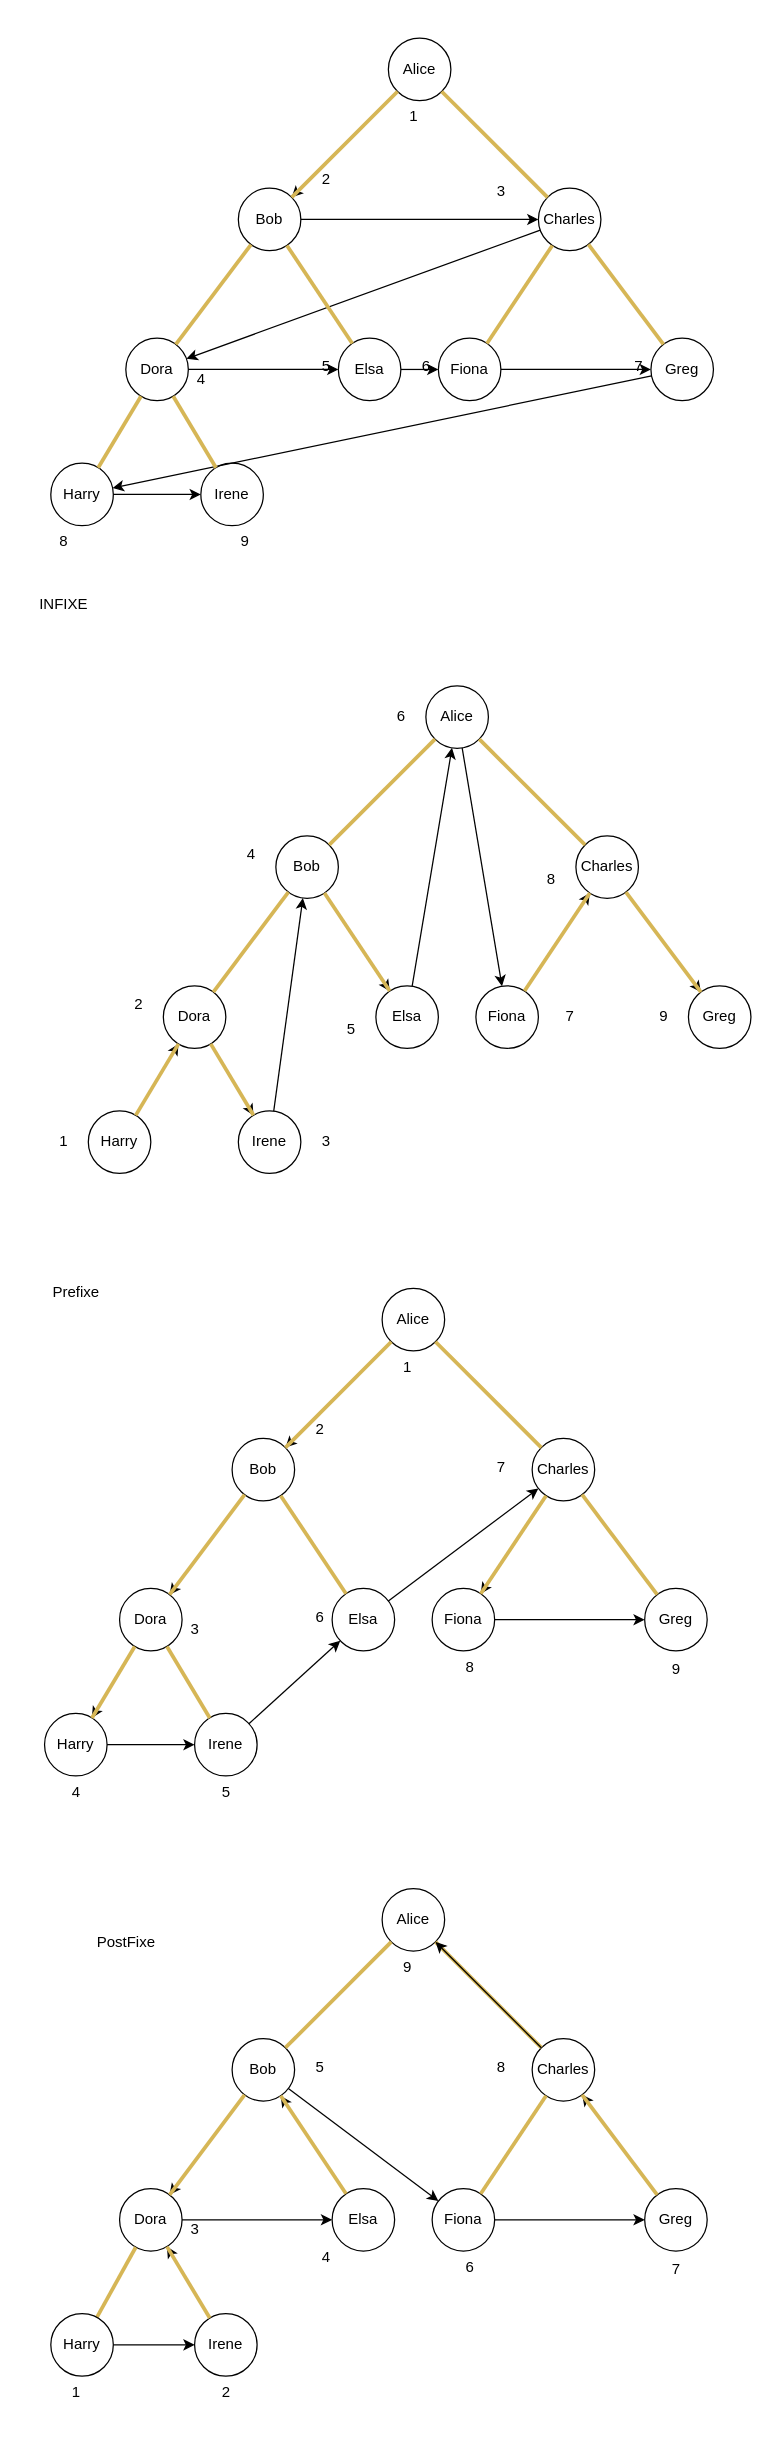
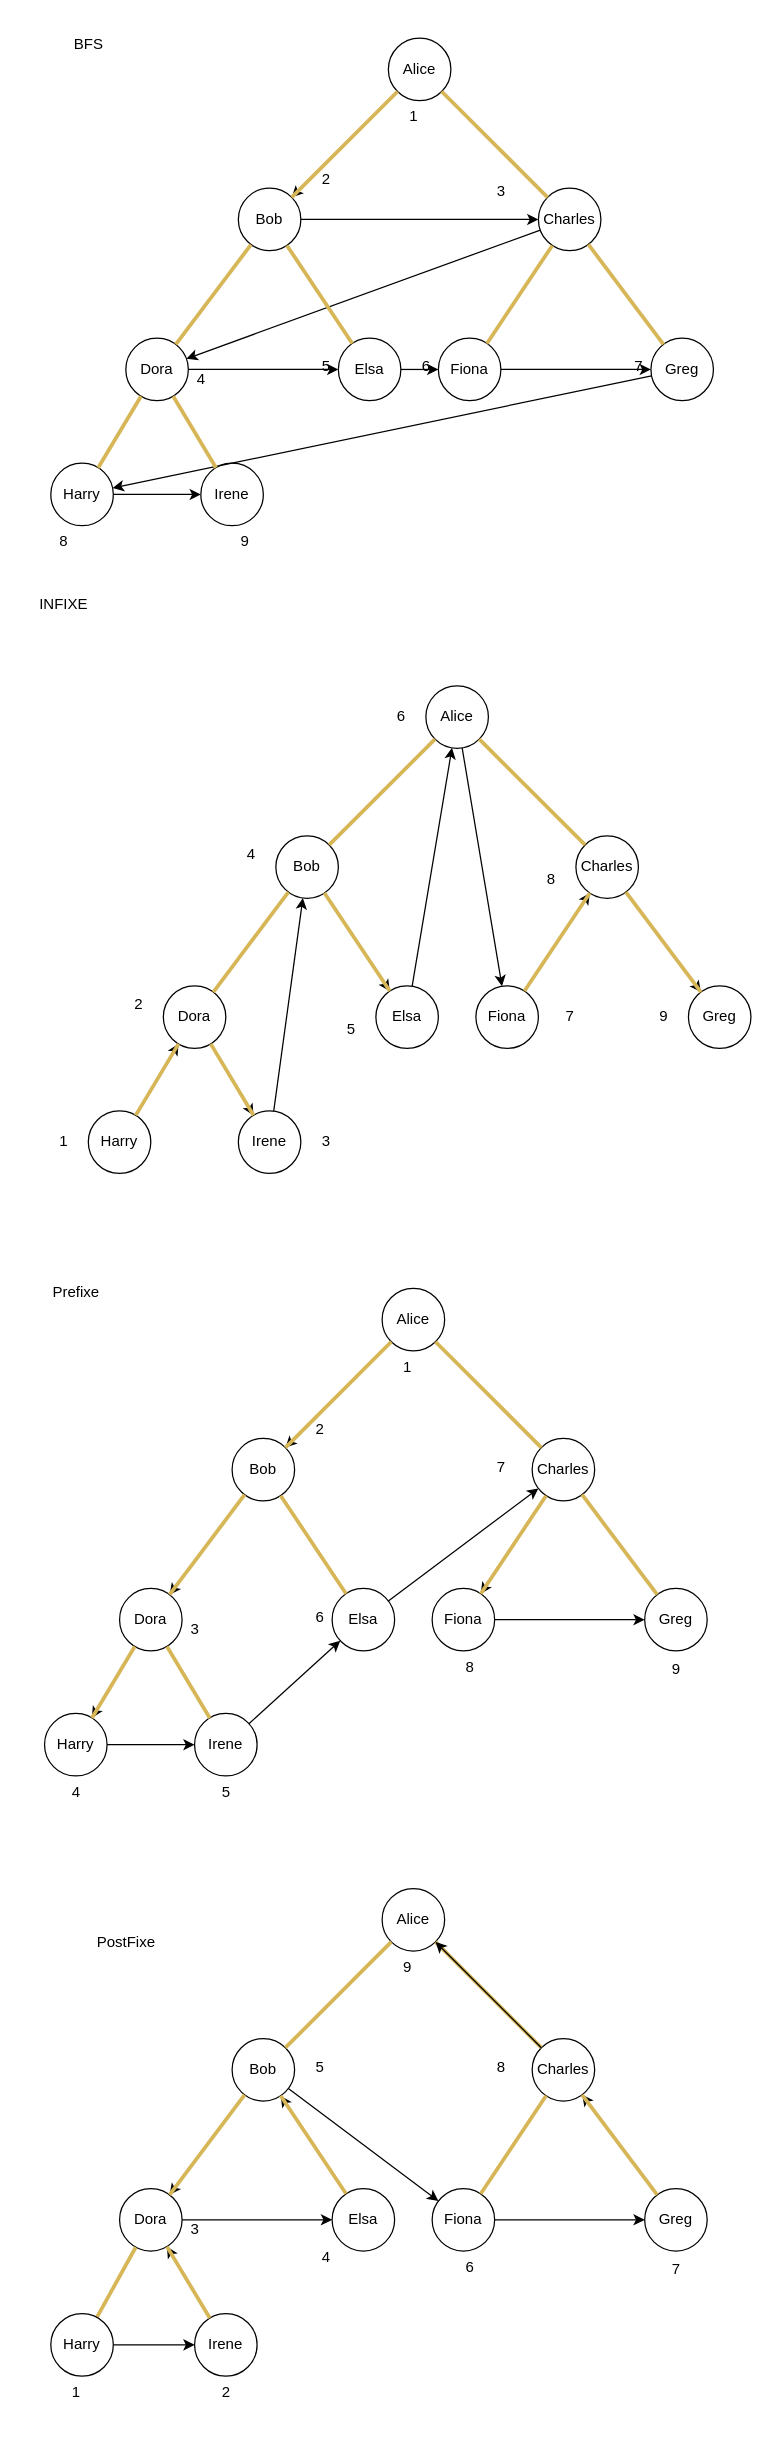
node "BFS": added
